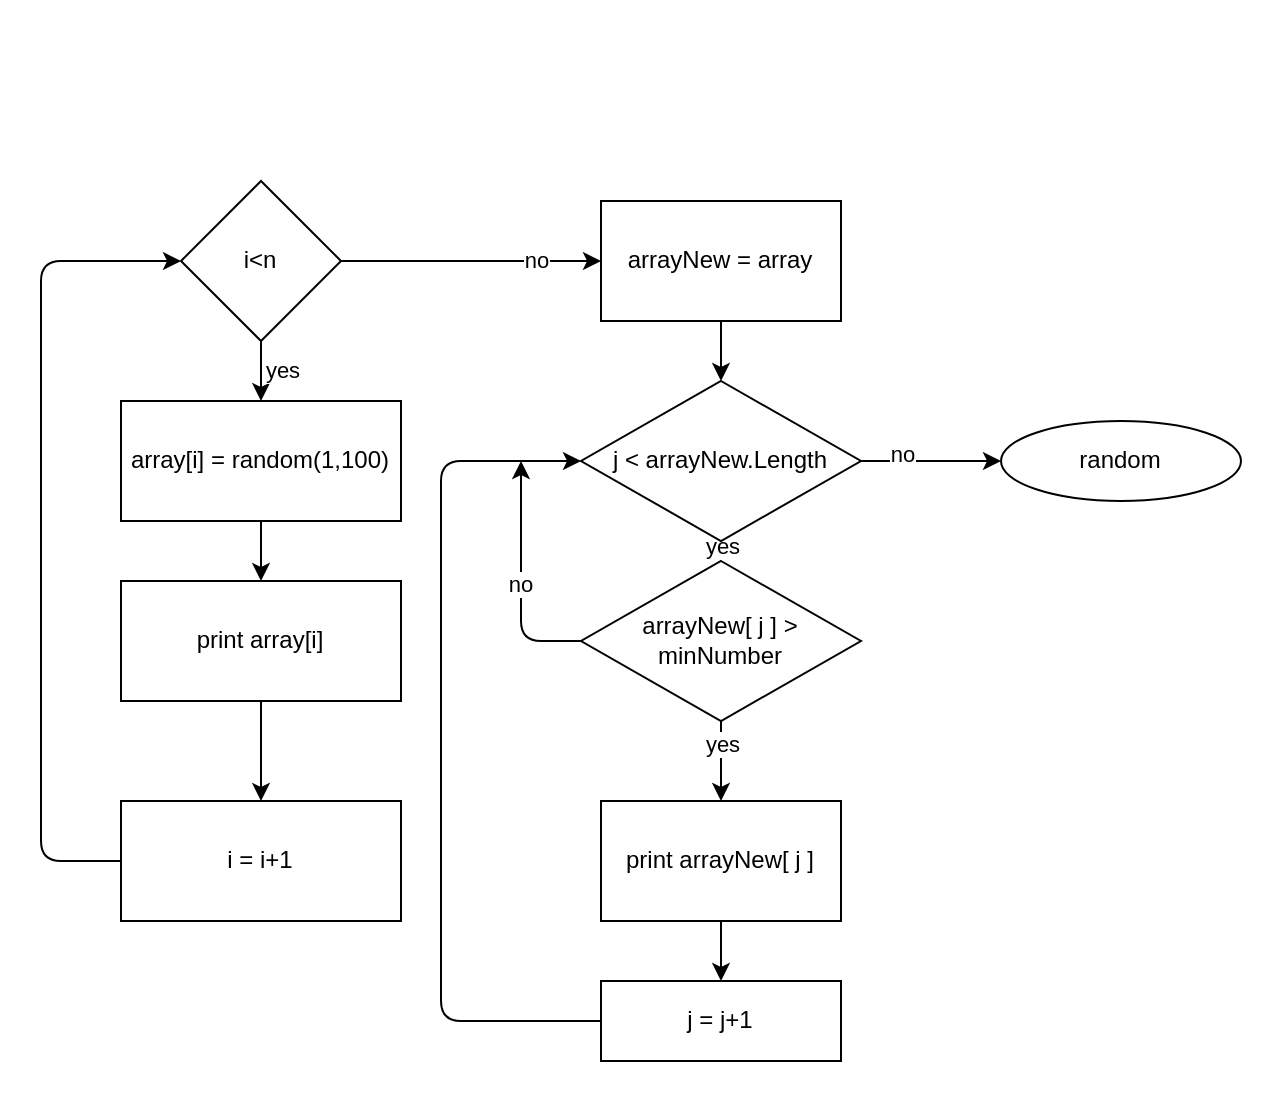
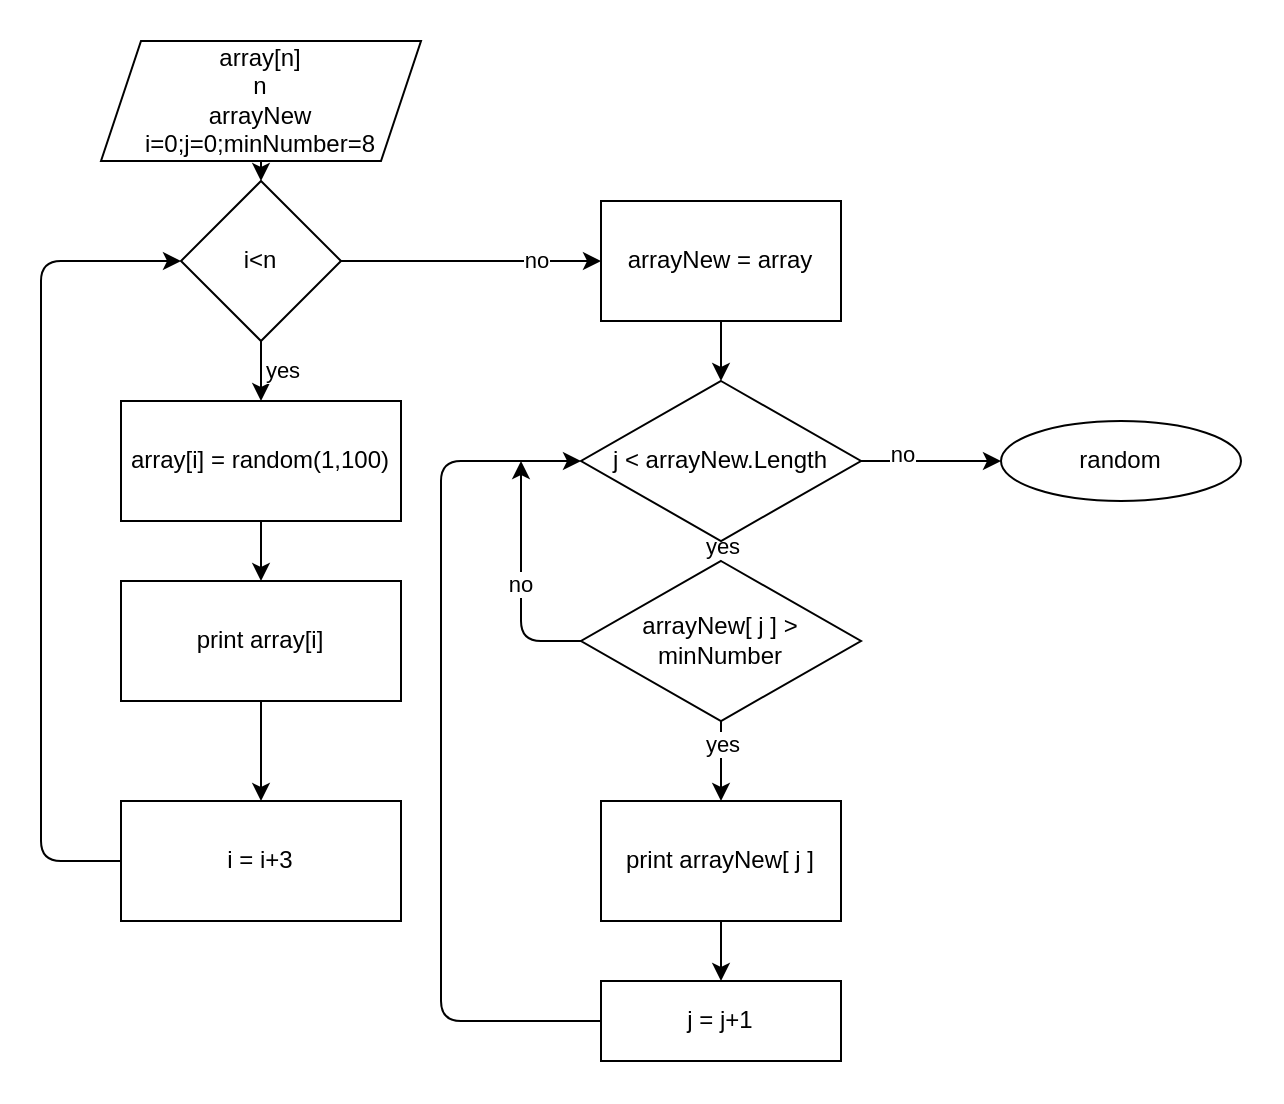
node "array[n] n arrayNew i=0;j=0;minNumber=8": added
edge "array[n] n arrayNew i=0;j=0;minNumber=8" -> "i<n": added
node "i = i+1": label "i = i+1" -> "i = i+3"
